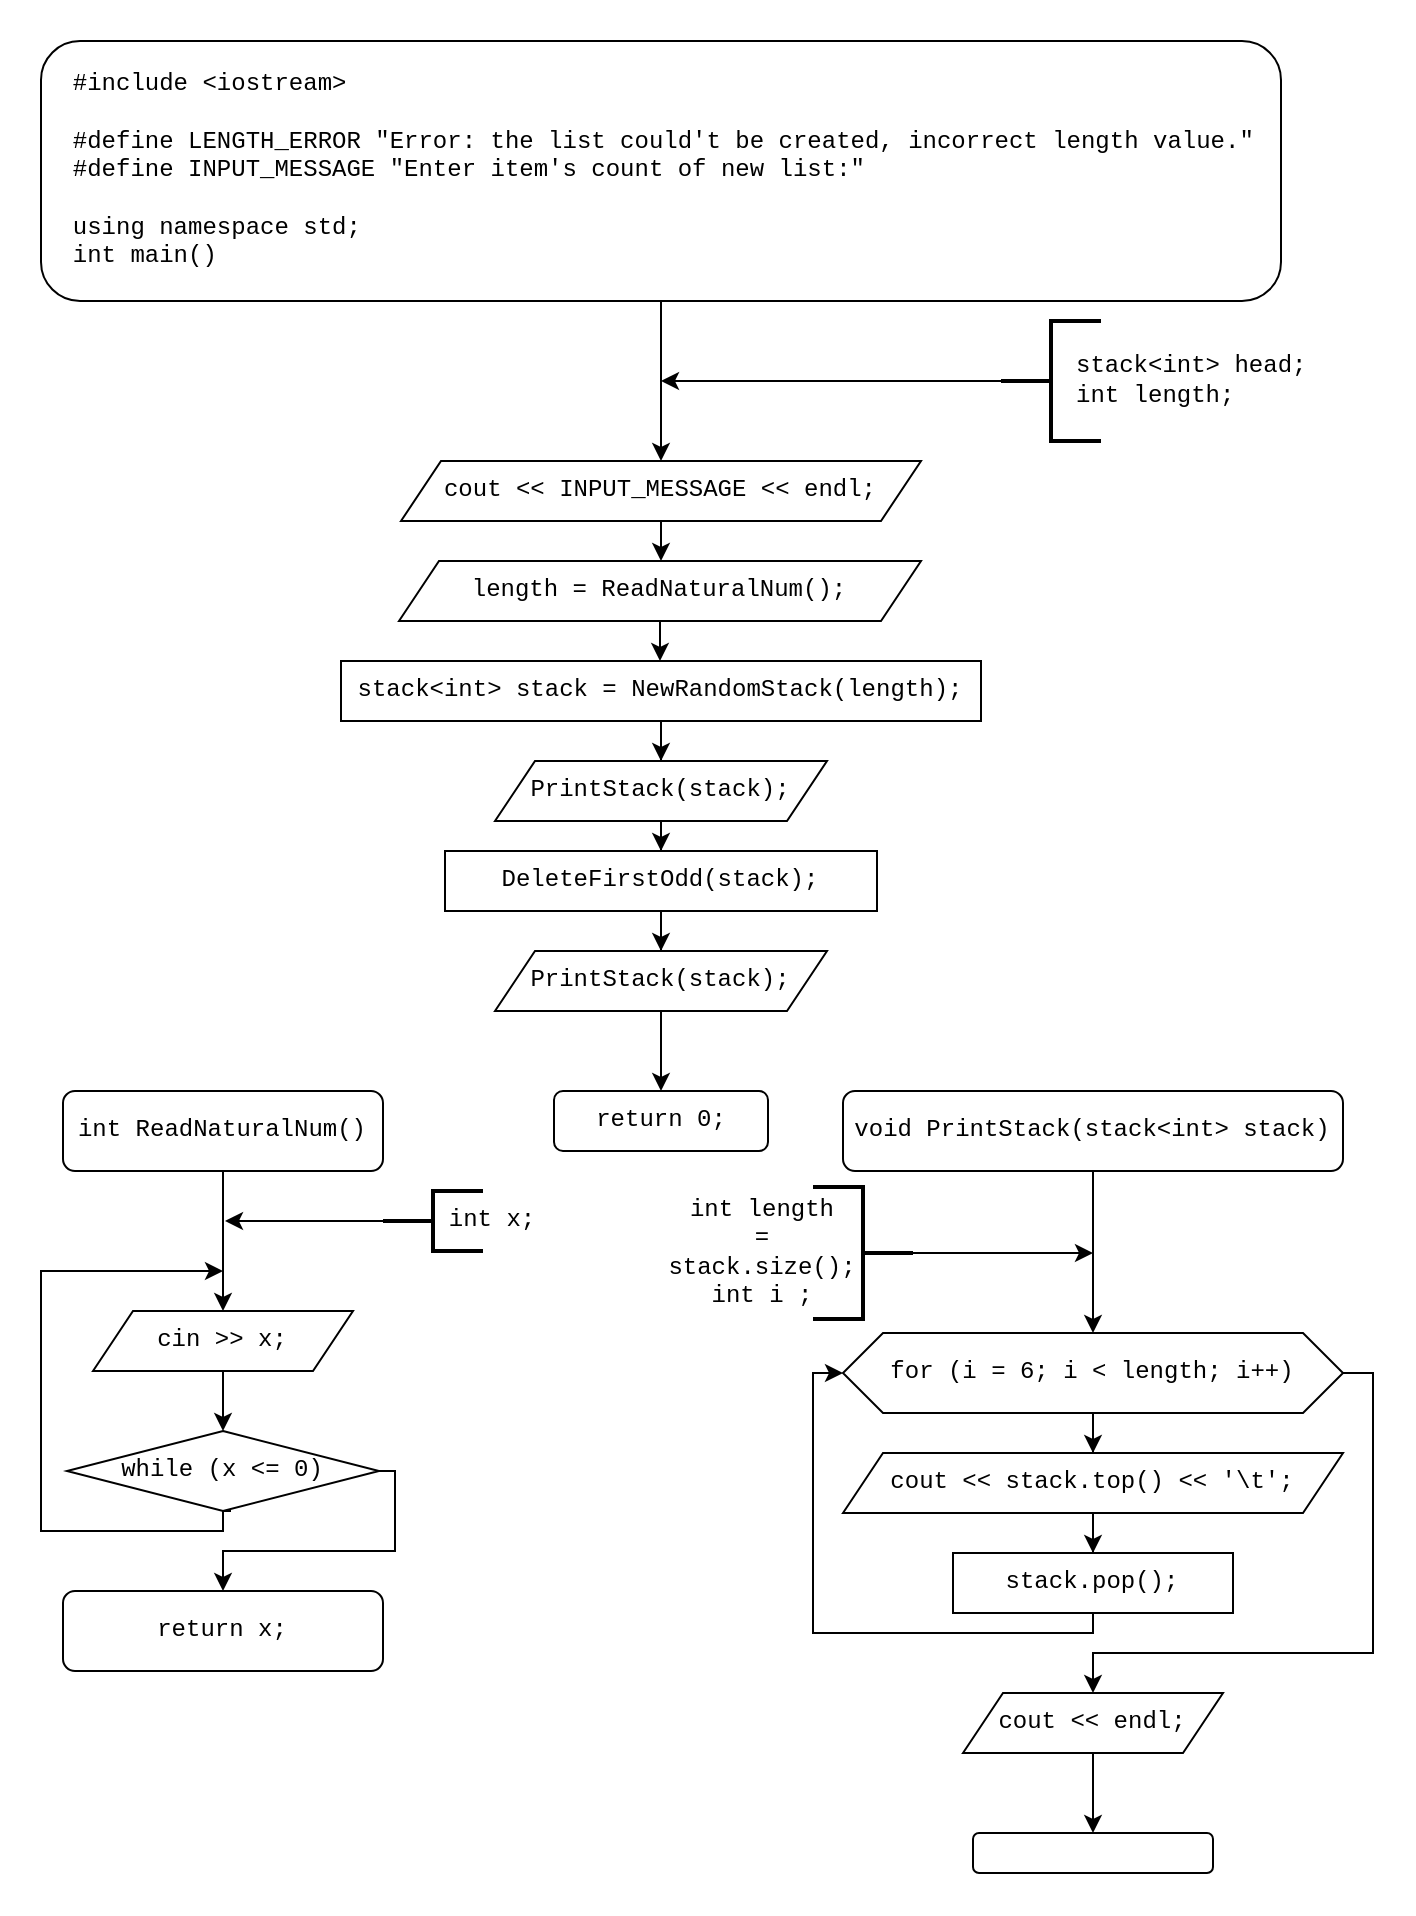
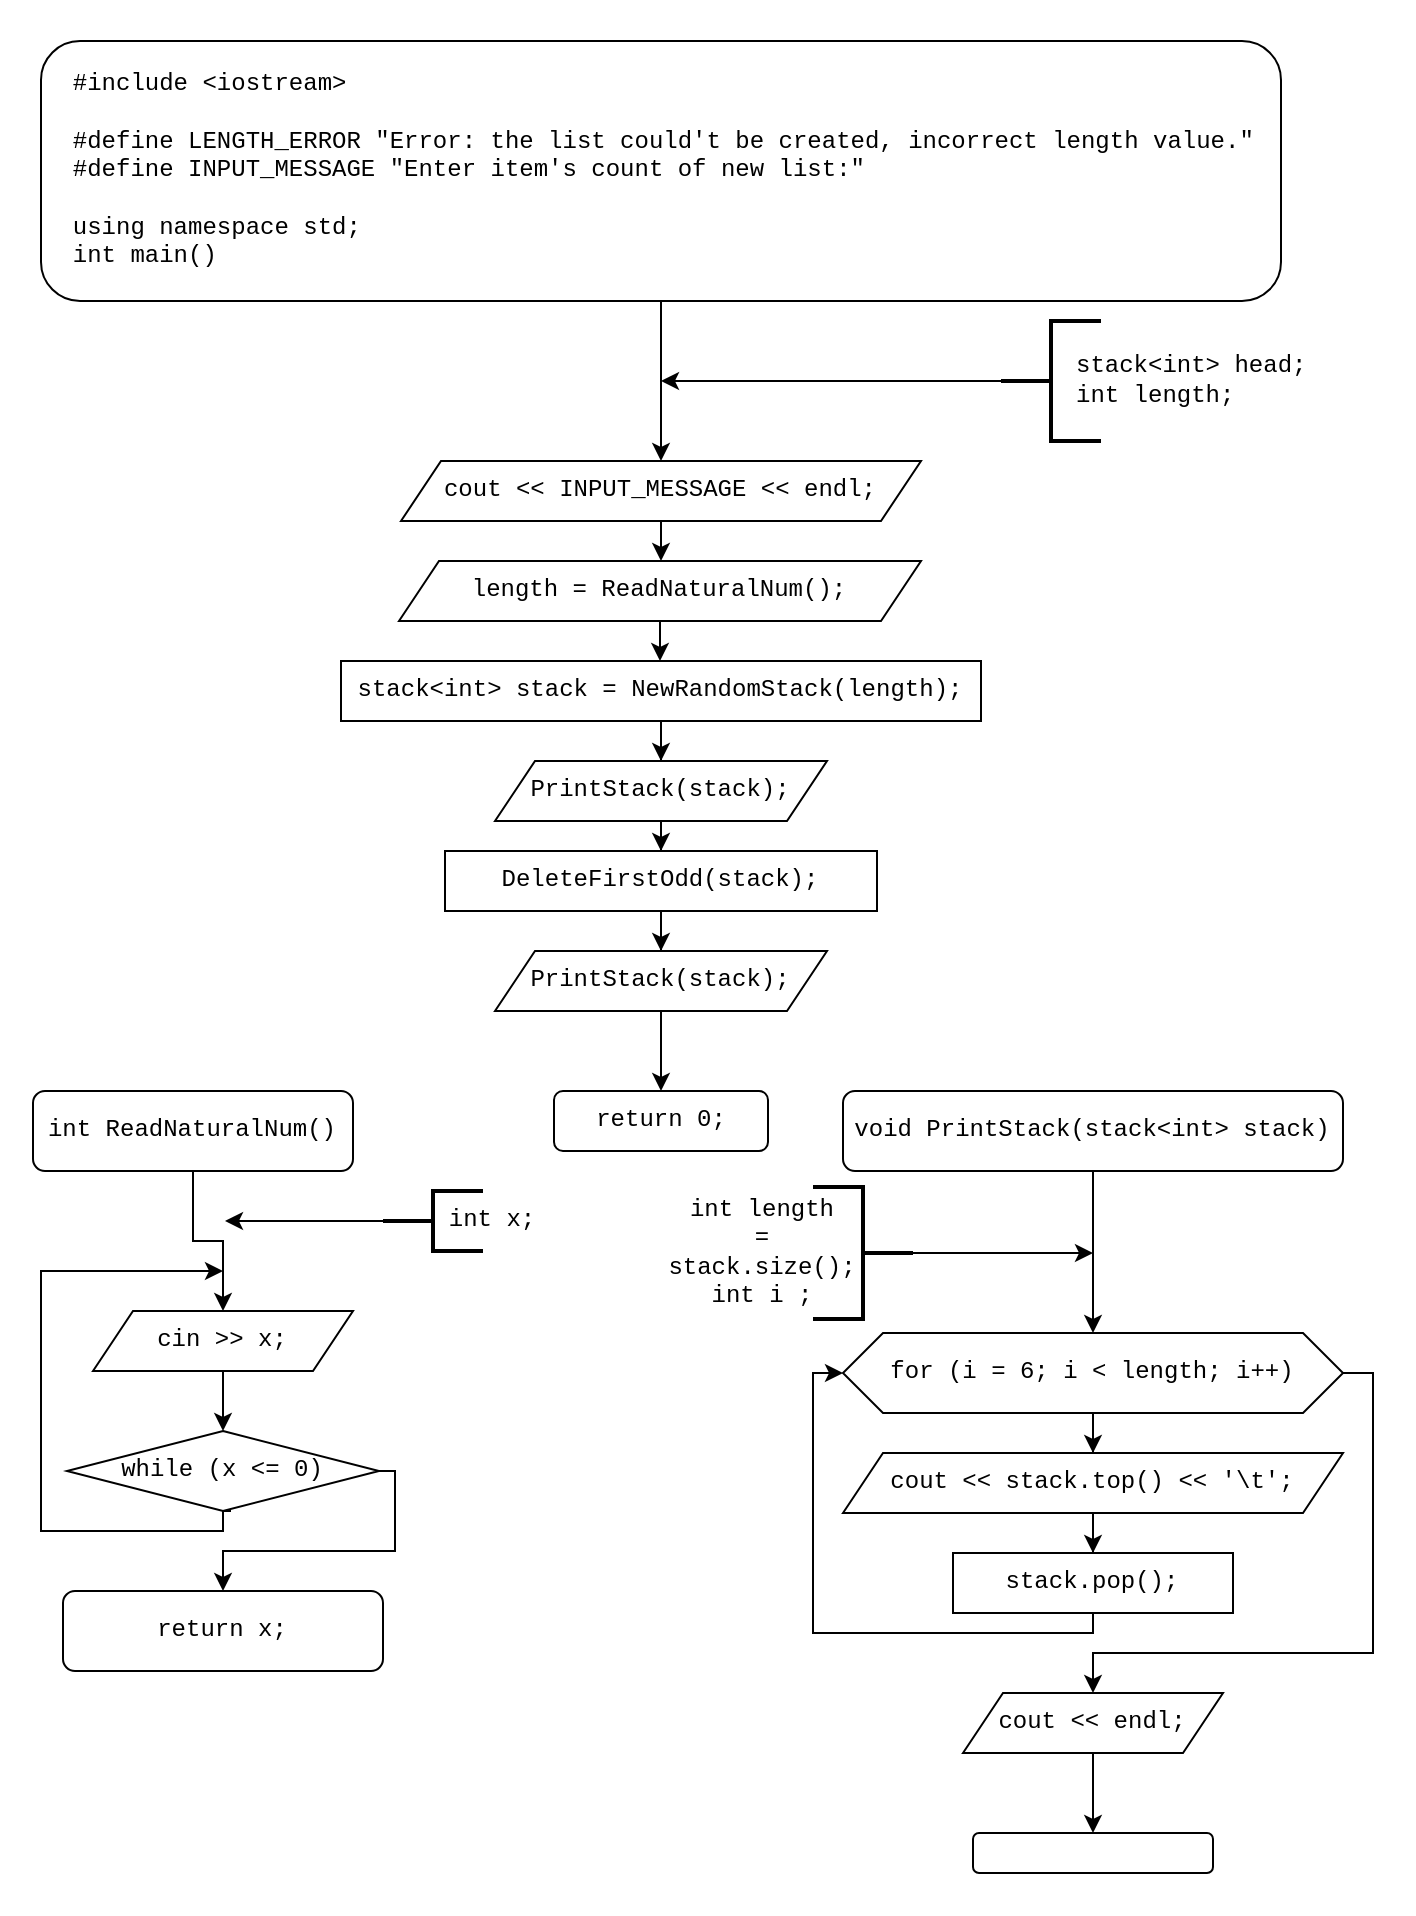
node "int ReadNaturalNum()": moved (223, 1131) -> (193, 1131)
